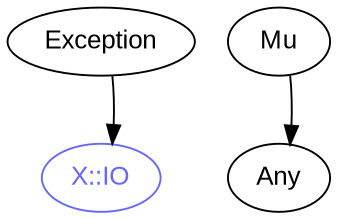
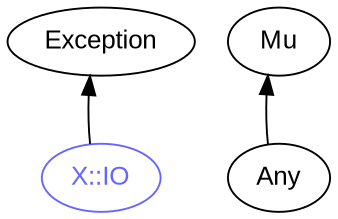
edge "Mu" -> "Any": reversed
edge "Exception" -> "X::IO": reversed
